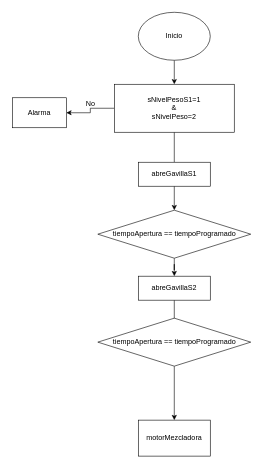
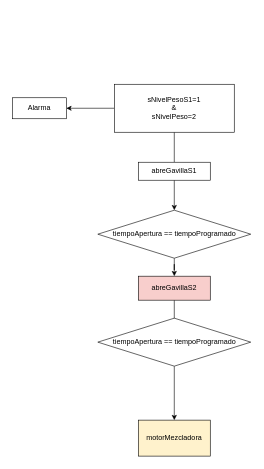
node "Inicio": removed
edge "Inicio" -> "sNivelPesoS1=1 & sNivelPeso=2": removed
node "No": removed
node "Alarma": size 54x30 -> 54x21
node "abreGavillaS1": size 72x24 -> 72x18
node "abreGavillaS2": fillcolor #ffffff -> #f8cecc
node "motorMezcladora": fillcolor #ffffff -> #fff2cc
